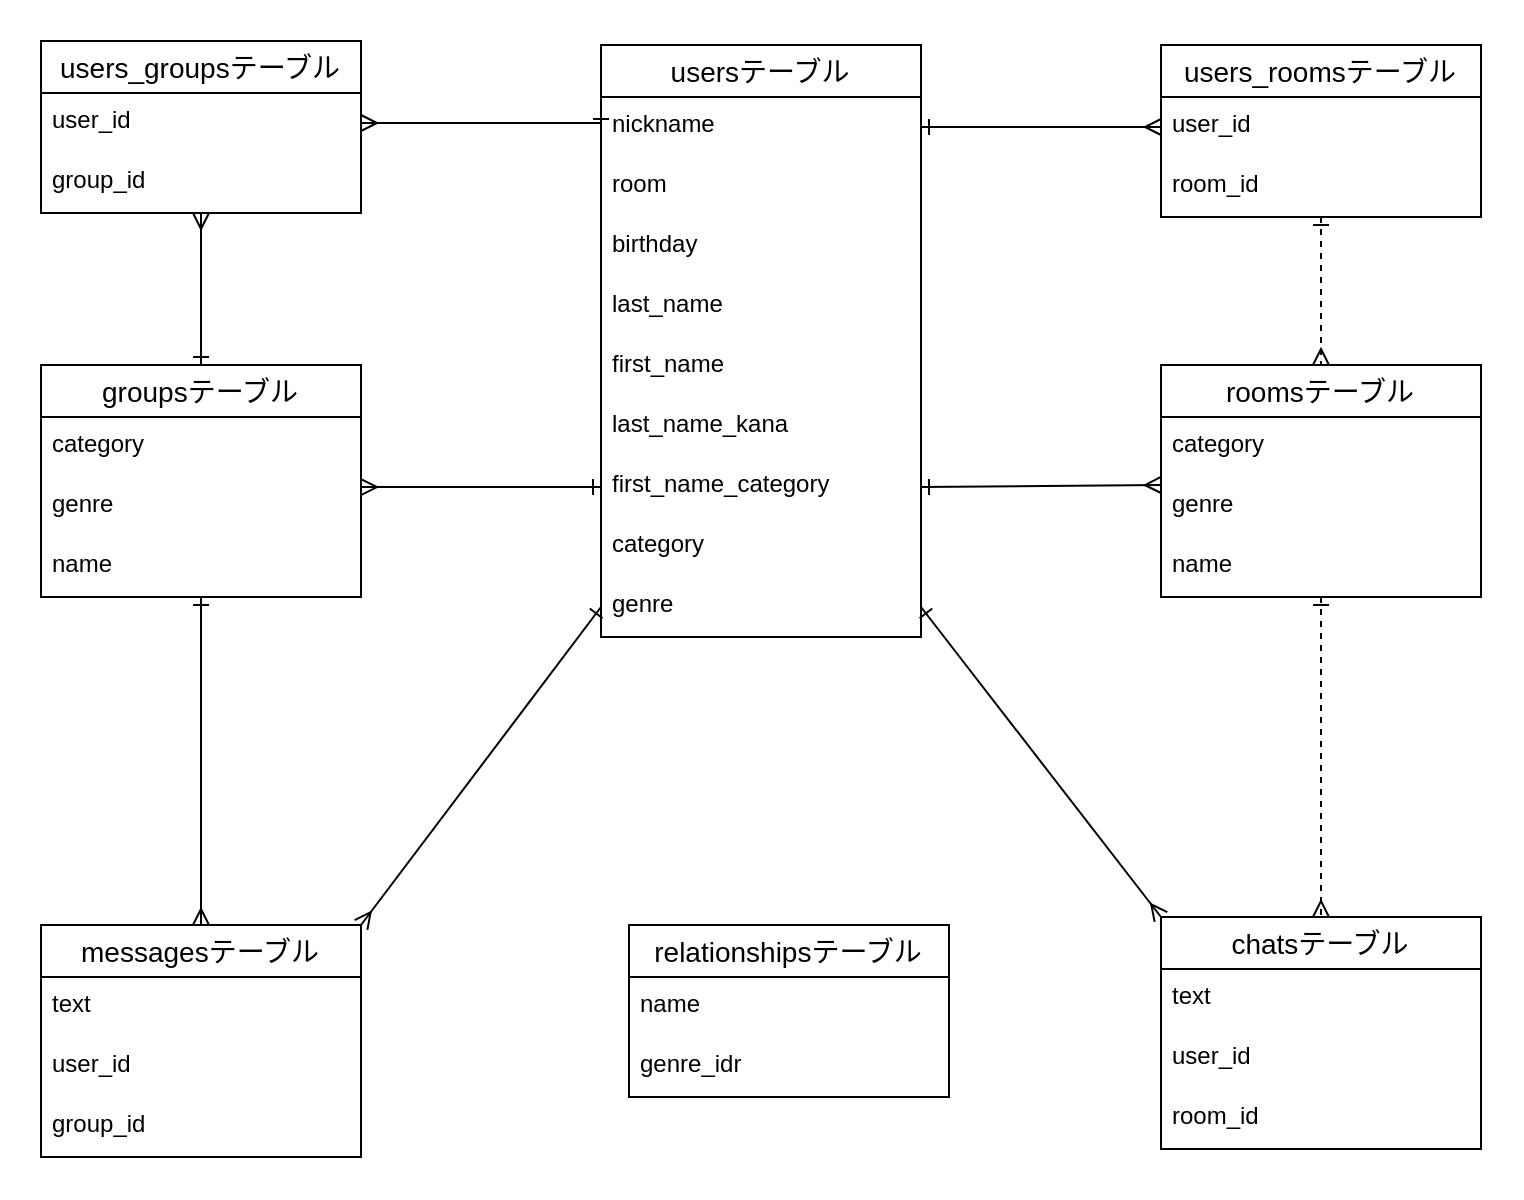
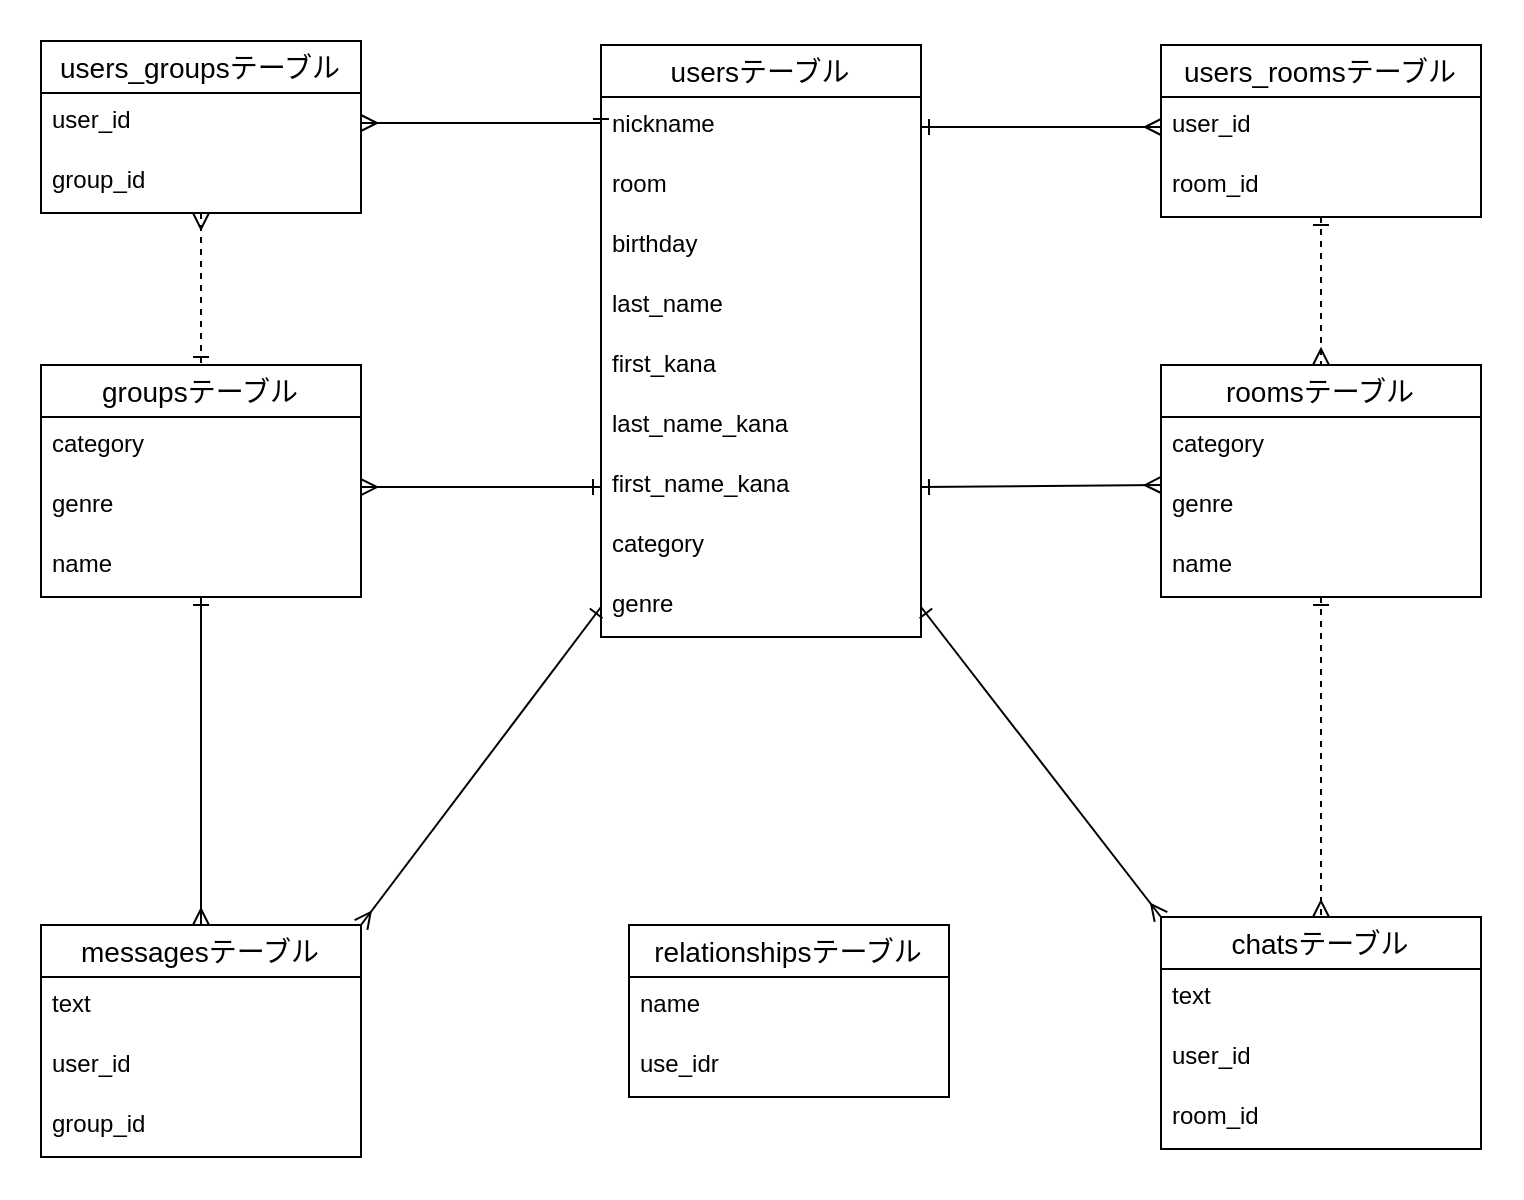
edge "users_groupsテーブル" -- "groupsテーブル": style solid -> dashed
node "first_name": label "first_name" -> "first_kana"
node "first_name_category": label "first_name_category" -> "first_name_kana"
node "genre_idr": label "genre_idr" -> "use_idr"
